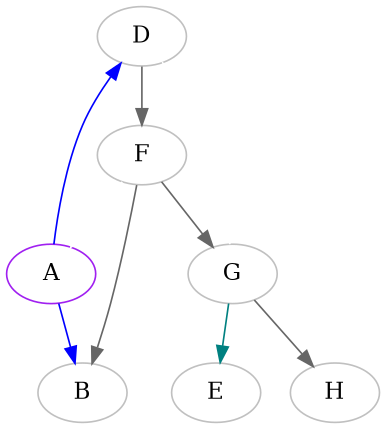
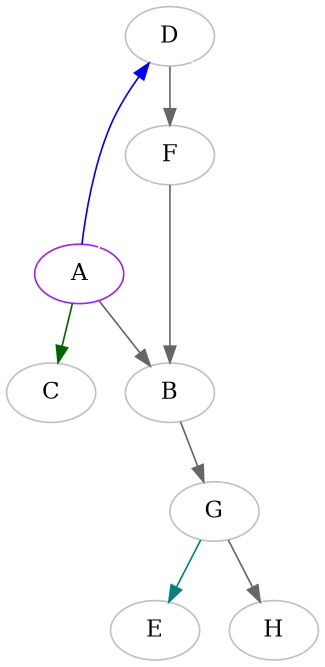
edge "F" -> "G": now "B" -> "G"
edge "A" -> "B": color blue -> gray40
node "C": added
